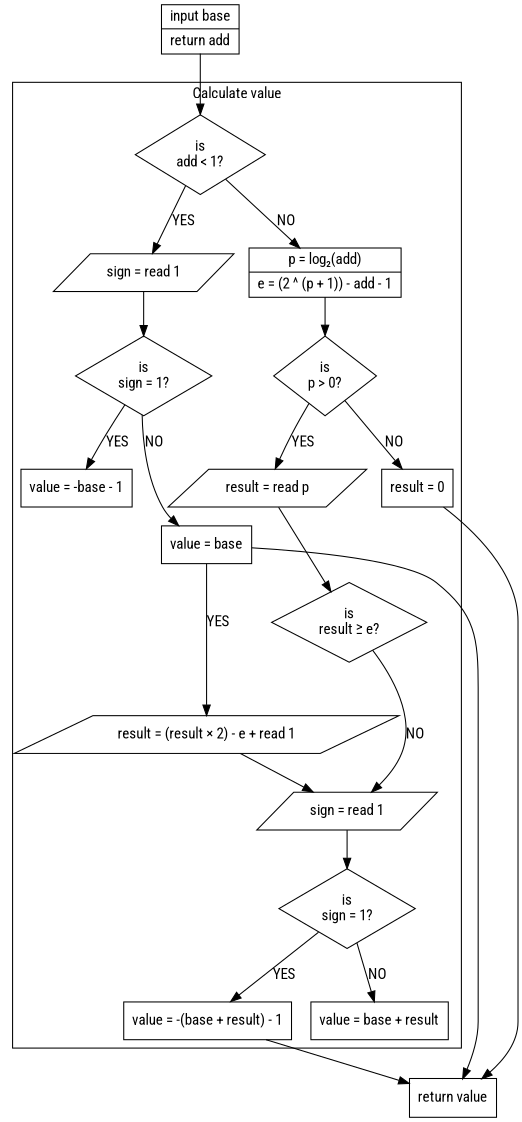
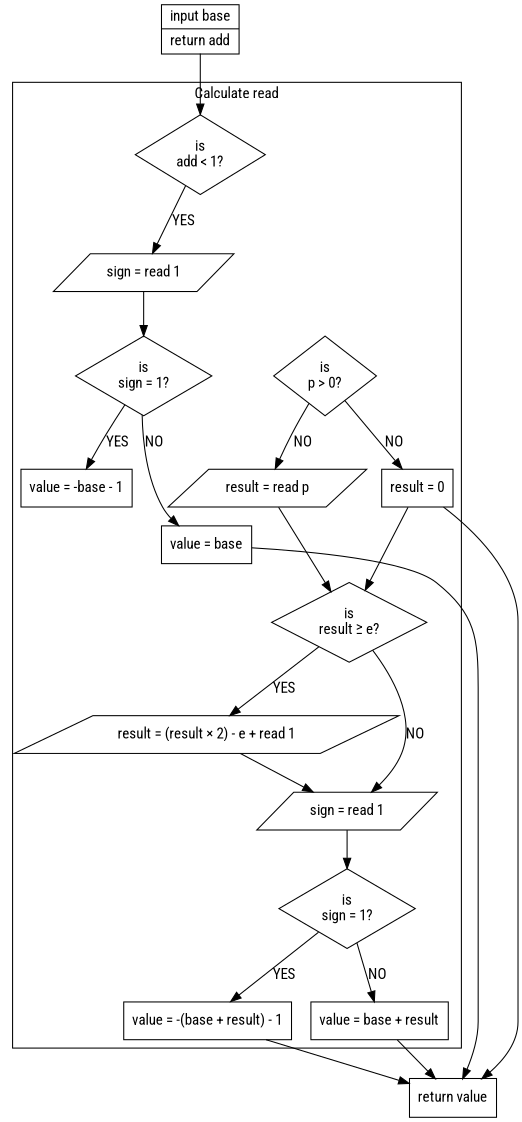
cluster "Calculate value": label "Calculate value" -> "Calculate read"
node "p = log₂(add)": removed
edge "is p > 0?" -> "result = read p": label "YES" -> "NO"
edge "result = 0" -> "is result ≥ e?": added
edge "value = base" -> "result = (result × 2) - e + read 1": now "is result ≥ e?" -> "result = (result × 2) - e + read 1"
edge "value = base + result" -> "return value": added
